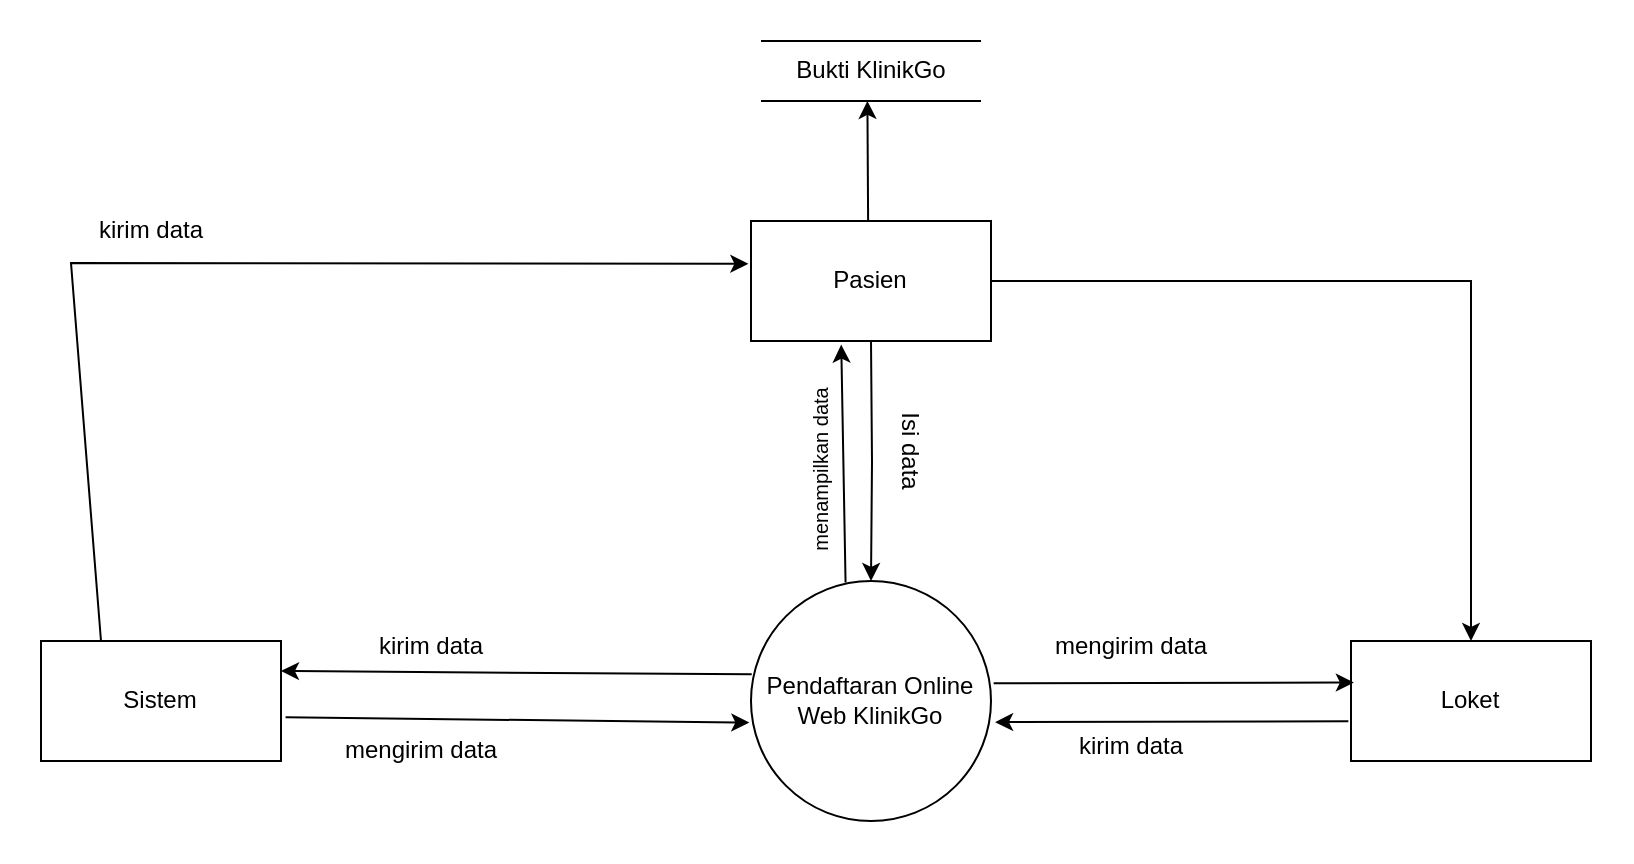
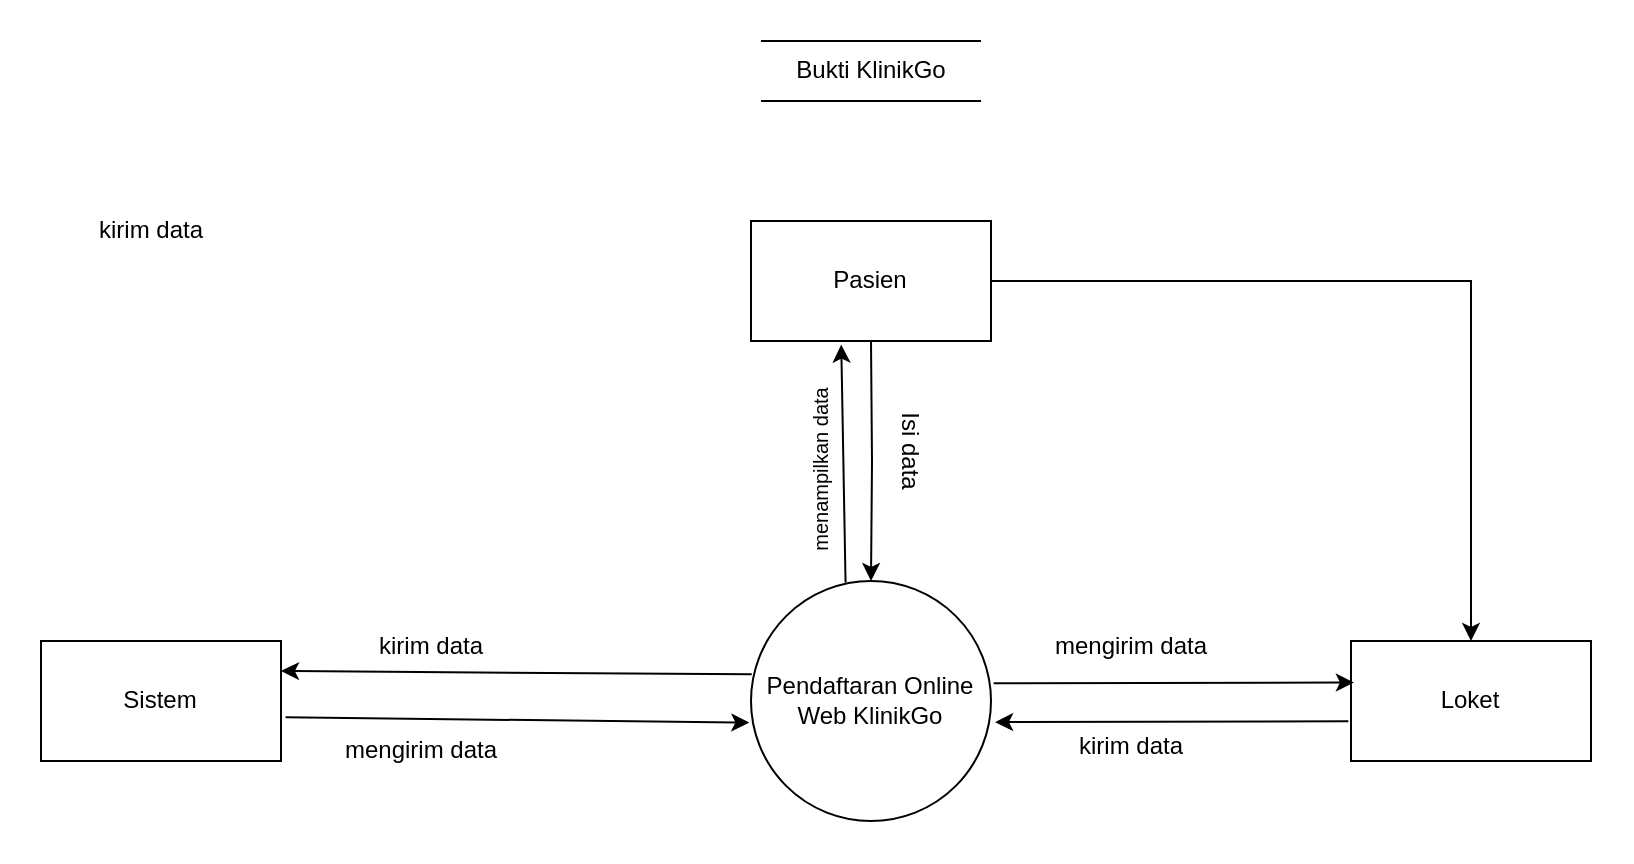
edge "Pasien" -> "Bukti KlinikGo": removed
edge "Sistem" -> "Pasien": removed
